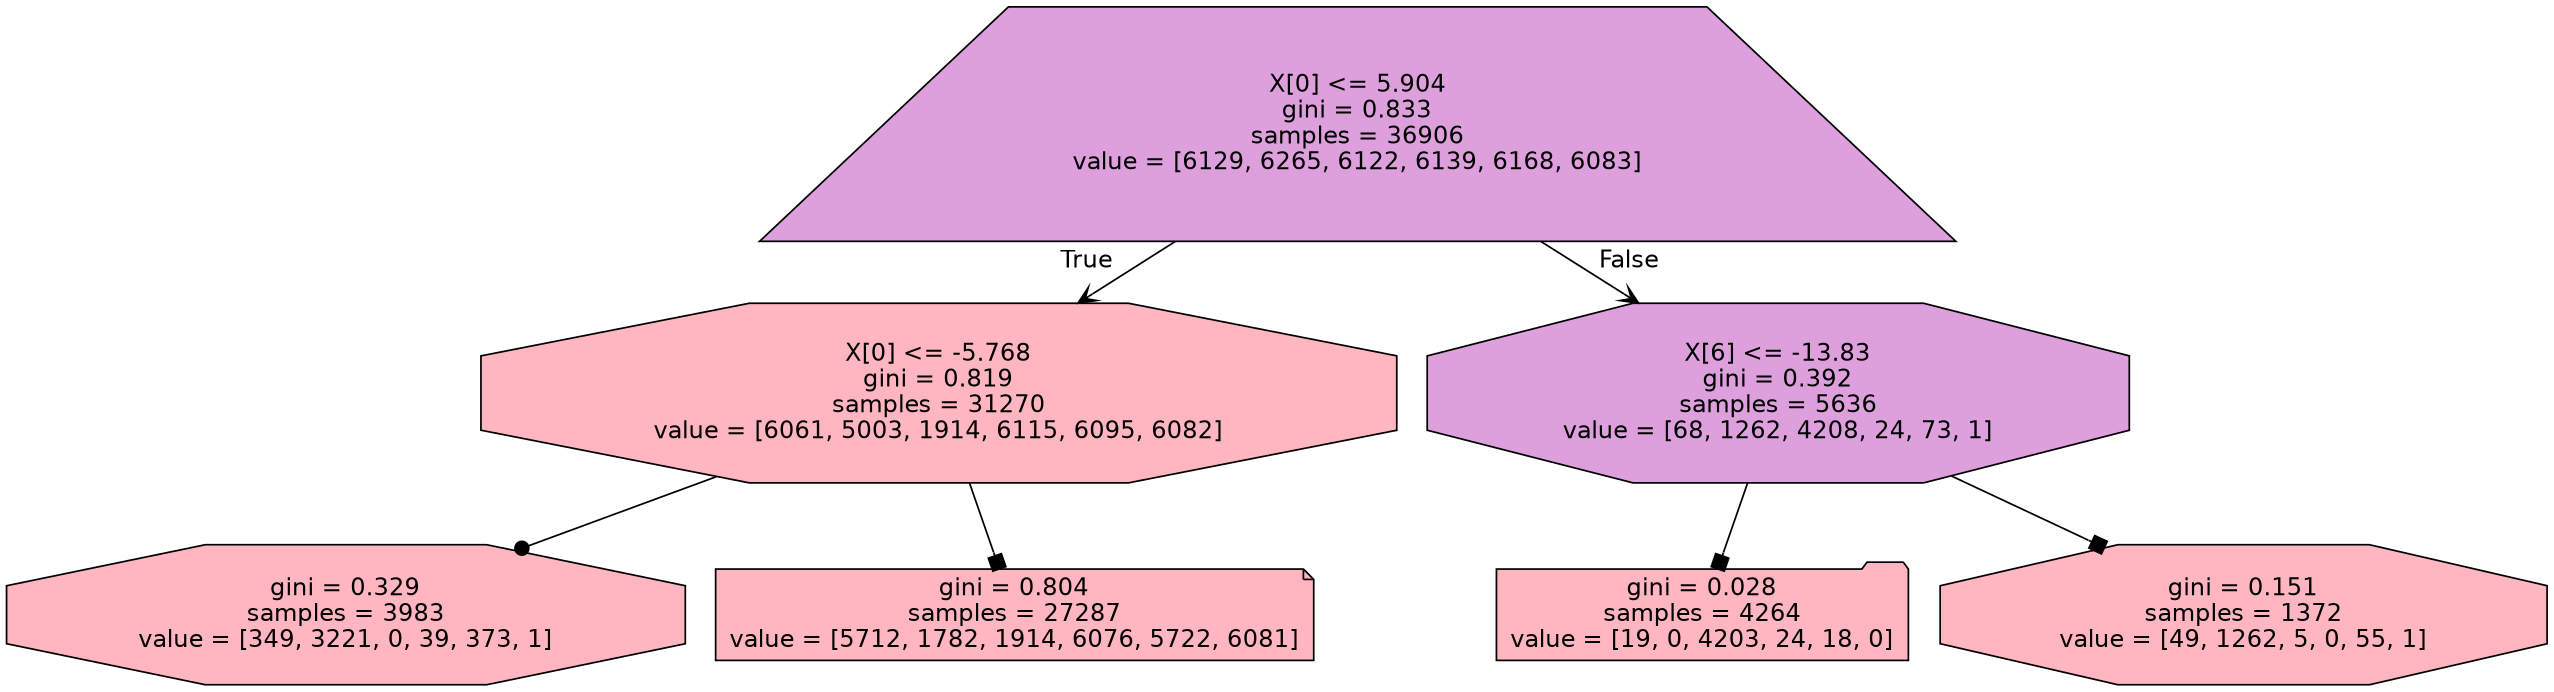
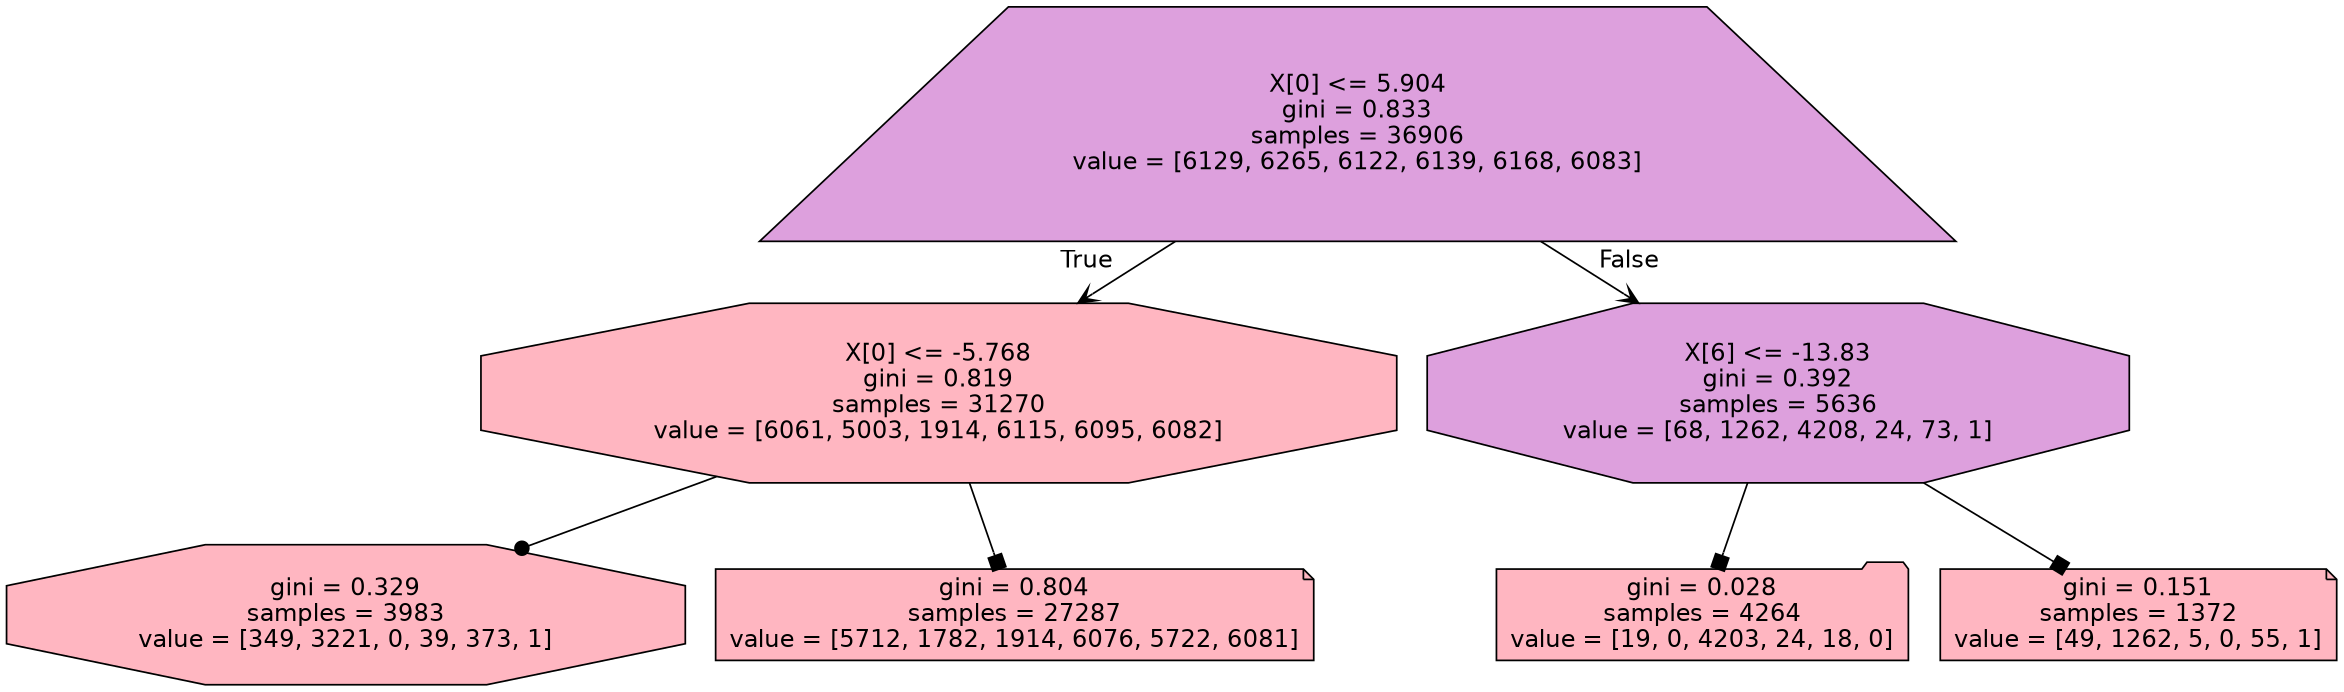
node "gini = 0.151 samples = 1372 value = [49, 1262, 5, 0, 55, 1]": shape octagon -> note
